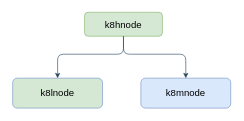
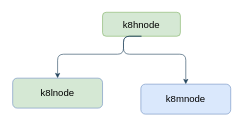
node "k8hnode": moved (123, 24) -> (141, 24)
node "k8mnode": moved (186, 93) -> (186, 99)
